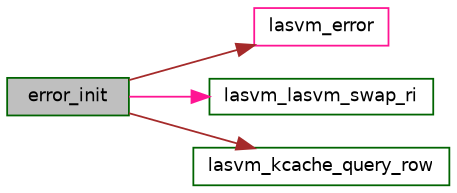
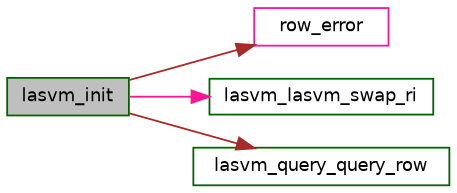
node "lasvm_error": label "lasvm_error" -> "row_error"
node "error_init": label "error_init" -> "lasvm_init"
node "lasvm_kcache_query_row": label "lasvm_kcache_query_row" -> "lasvm_query_query_row"
